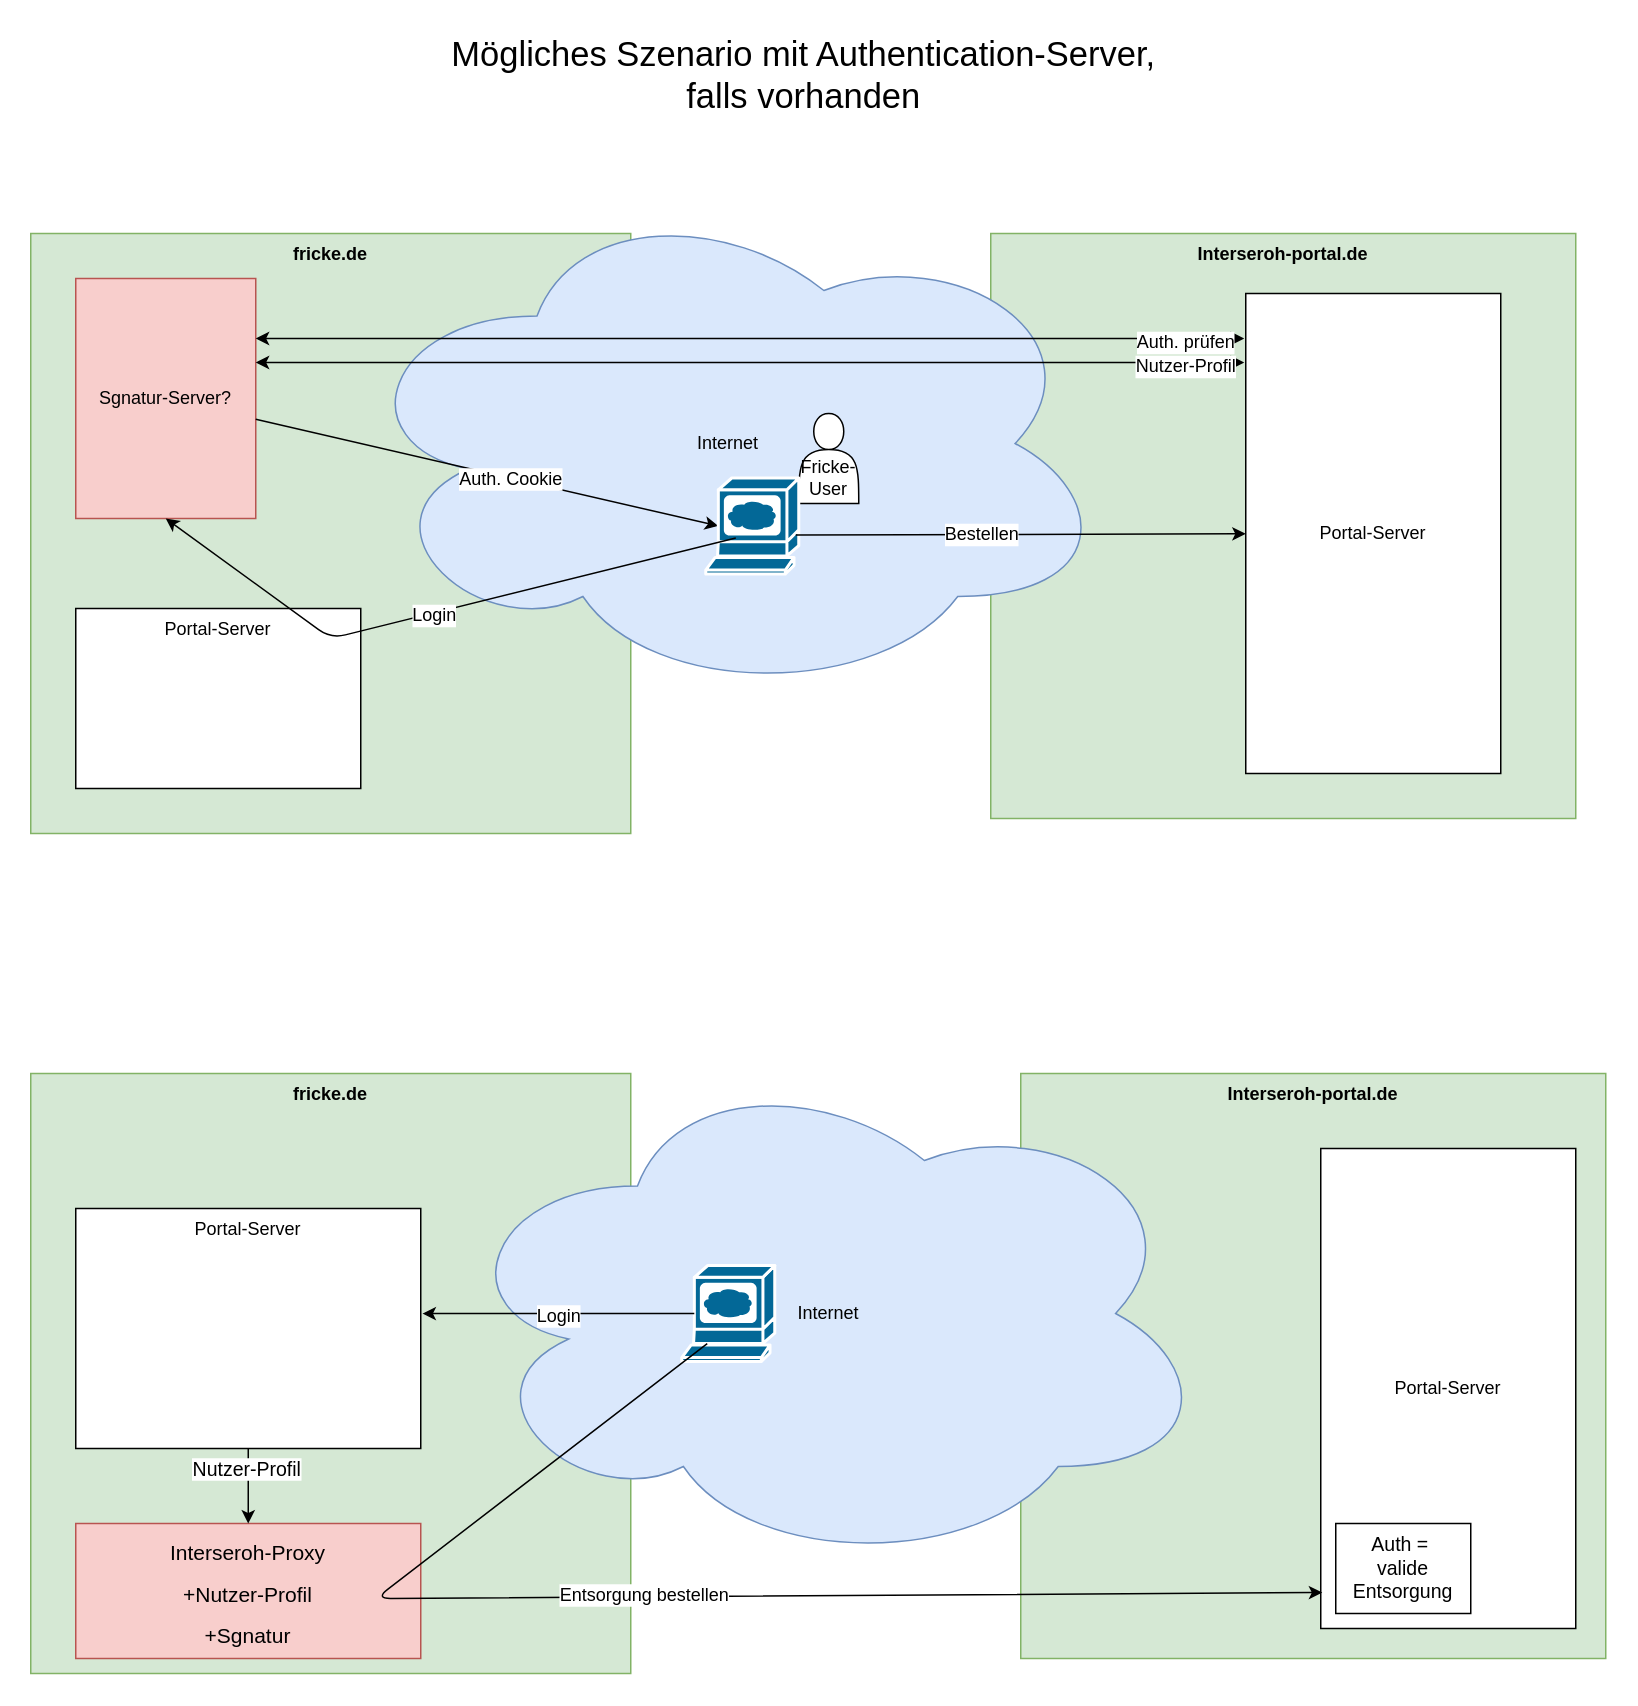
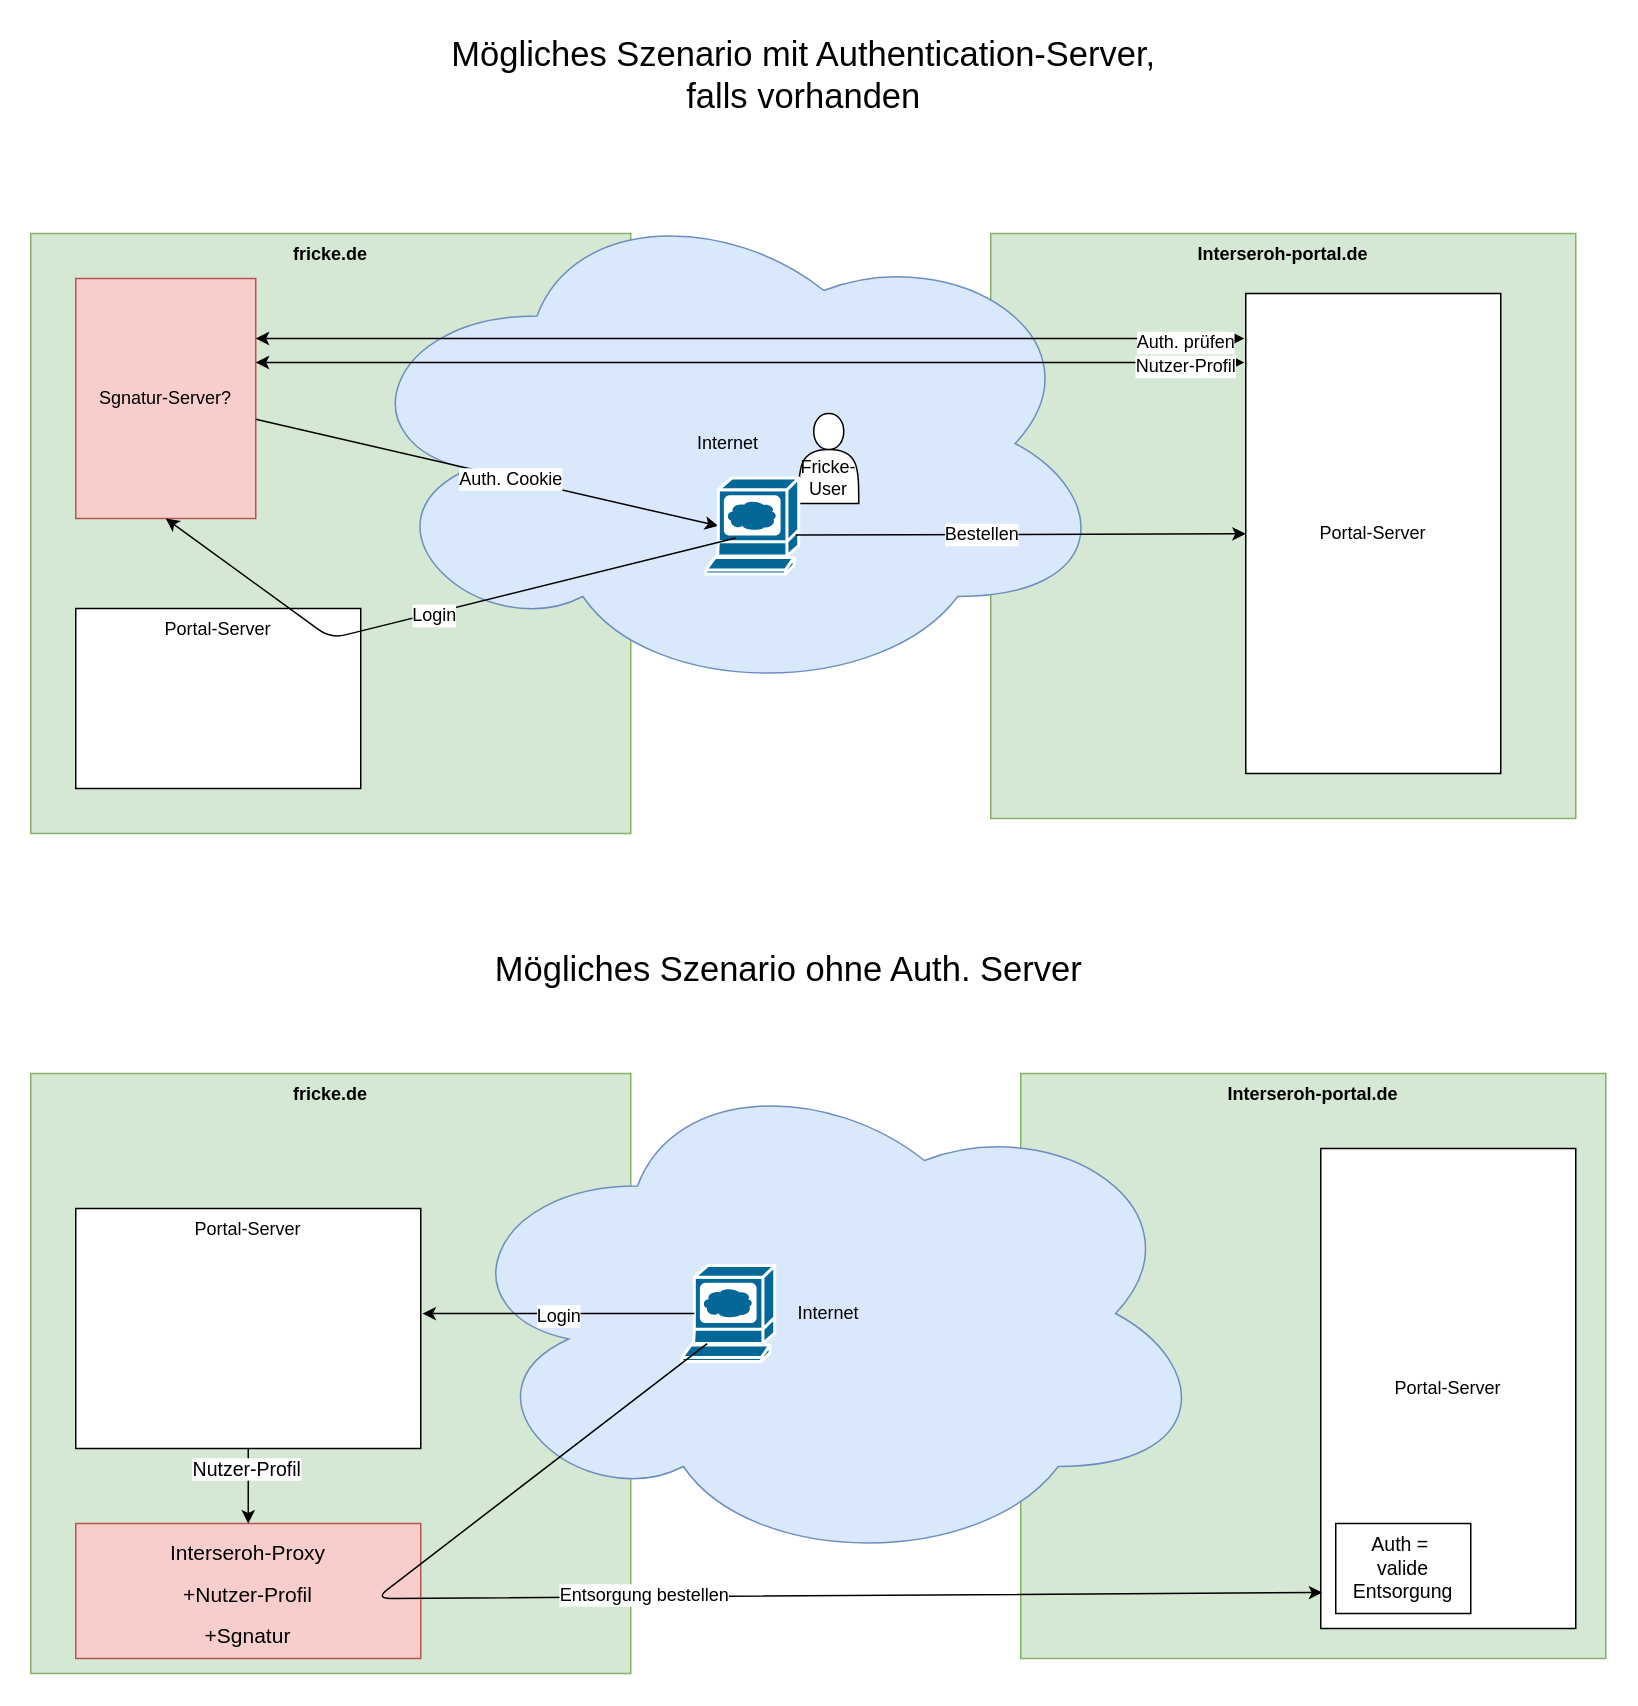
node "Mögliches Szenario ohne Auth. Server": added
